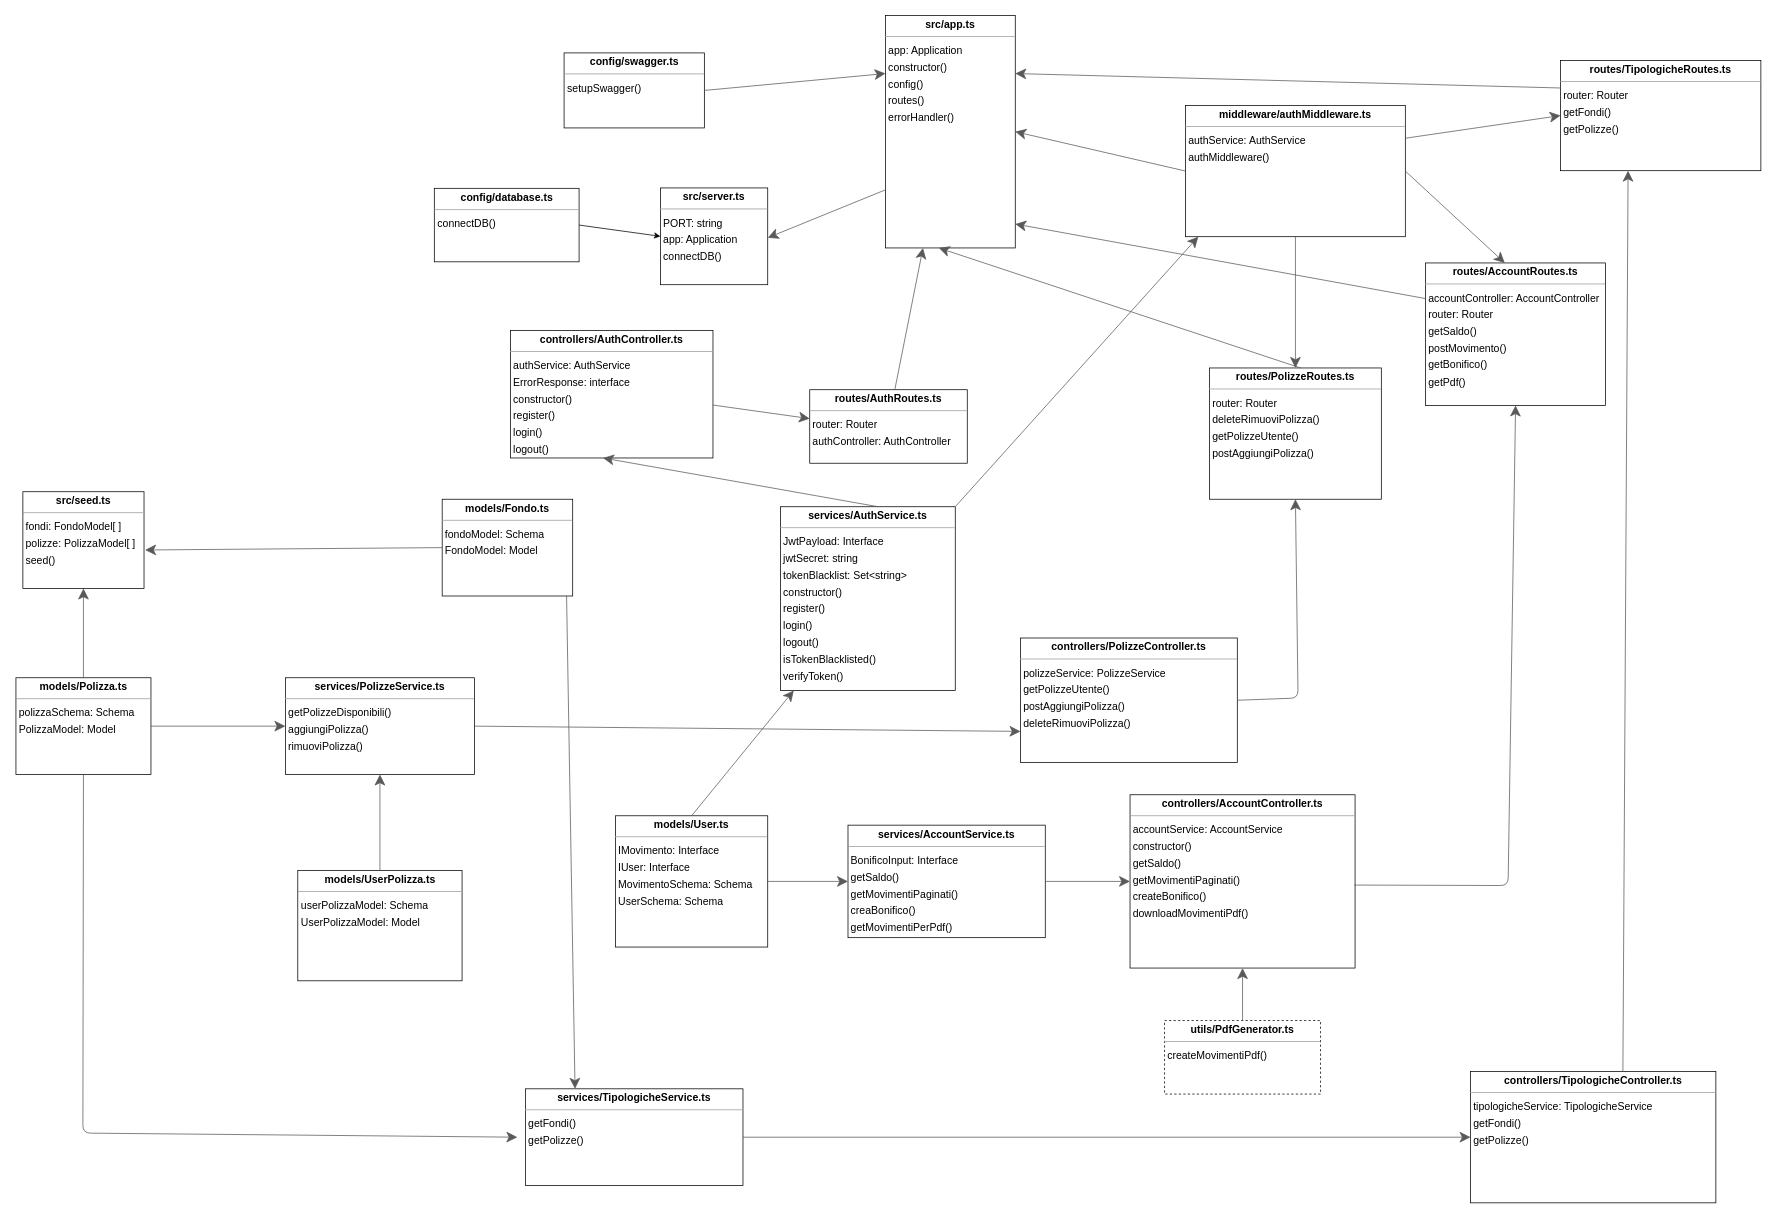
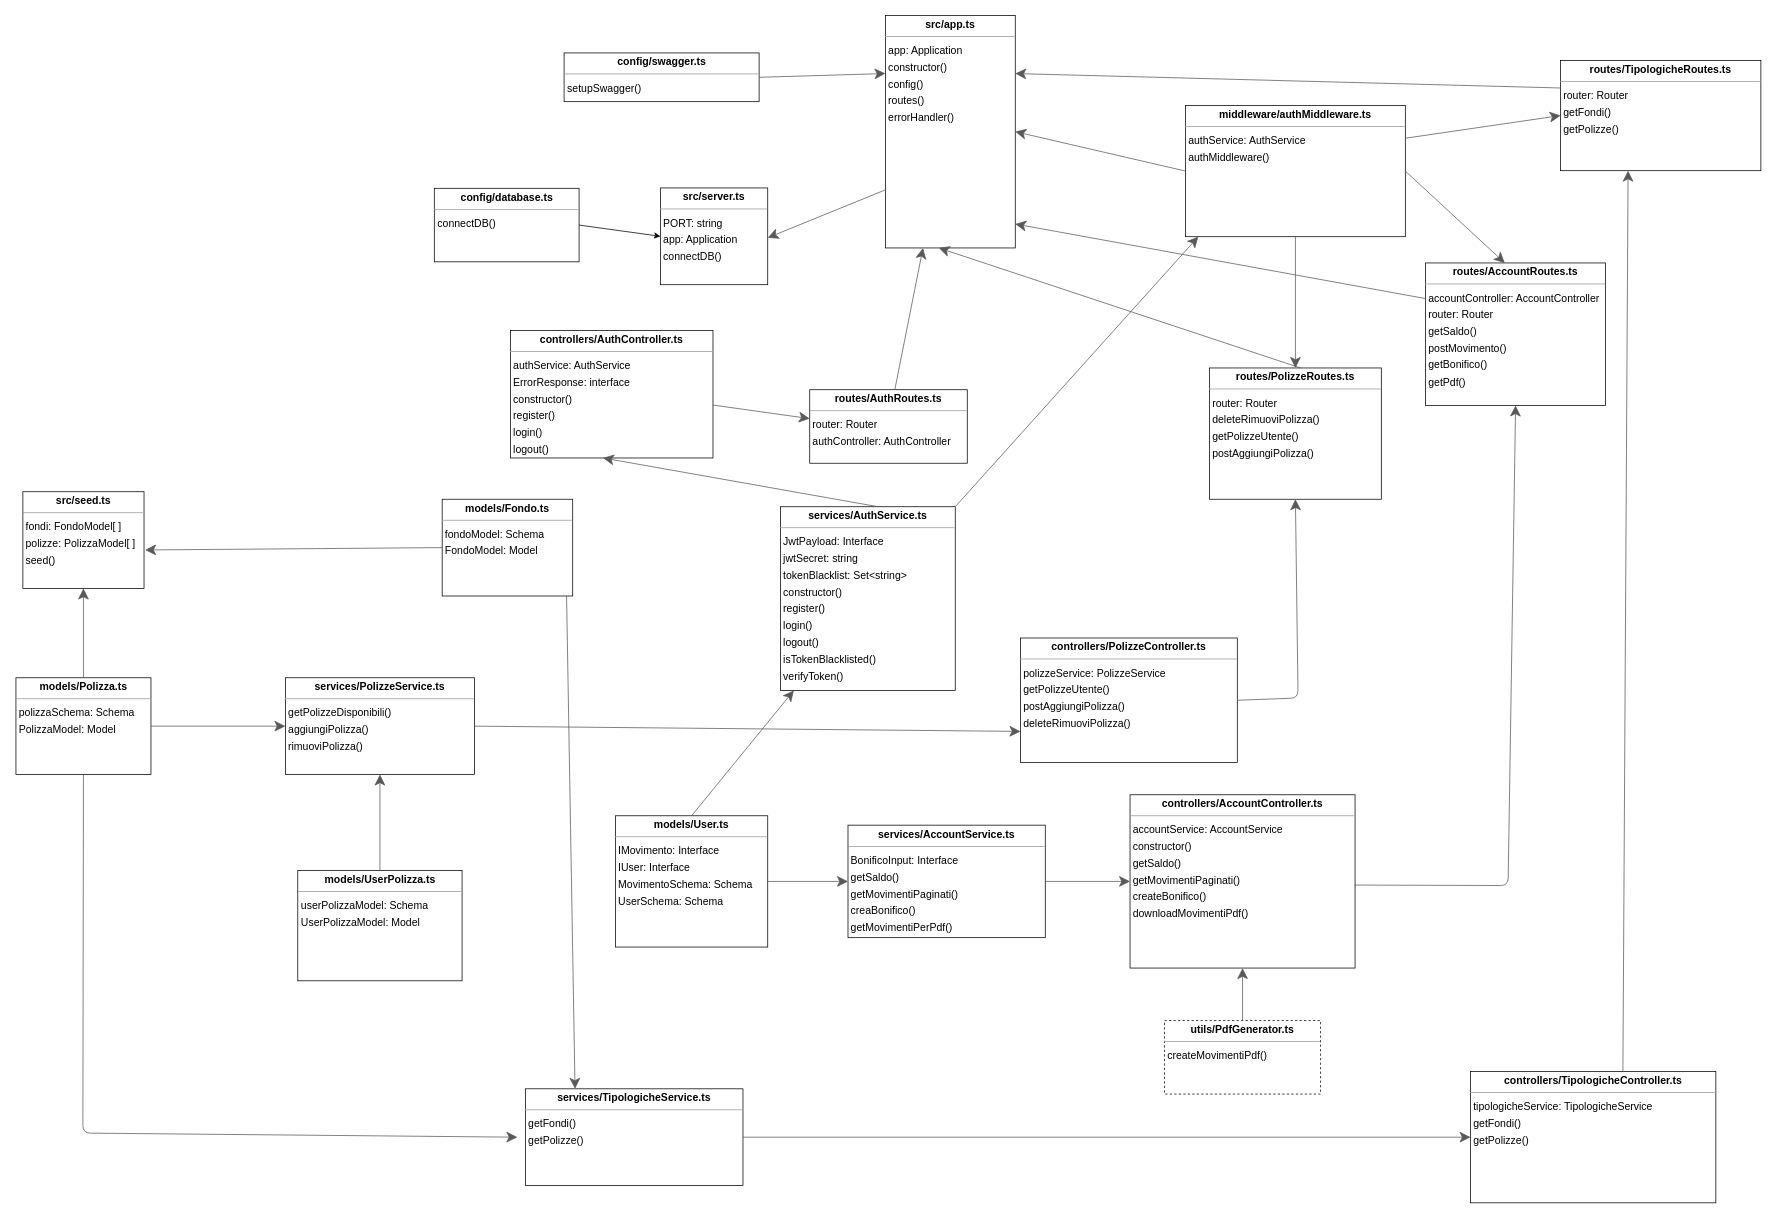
node "config/swagger.ts setupSwagger()": size 140x75 -> 195x49
